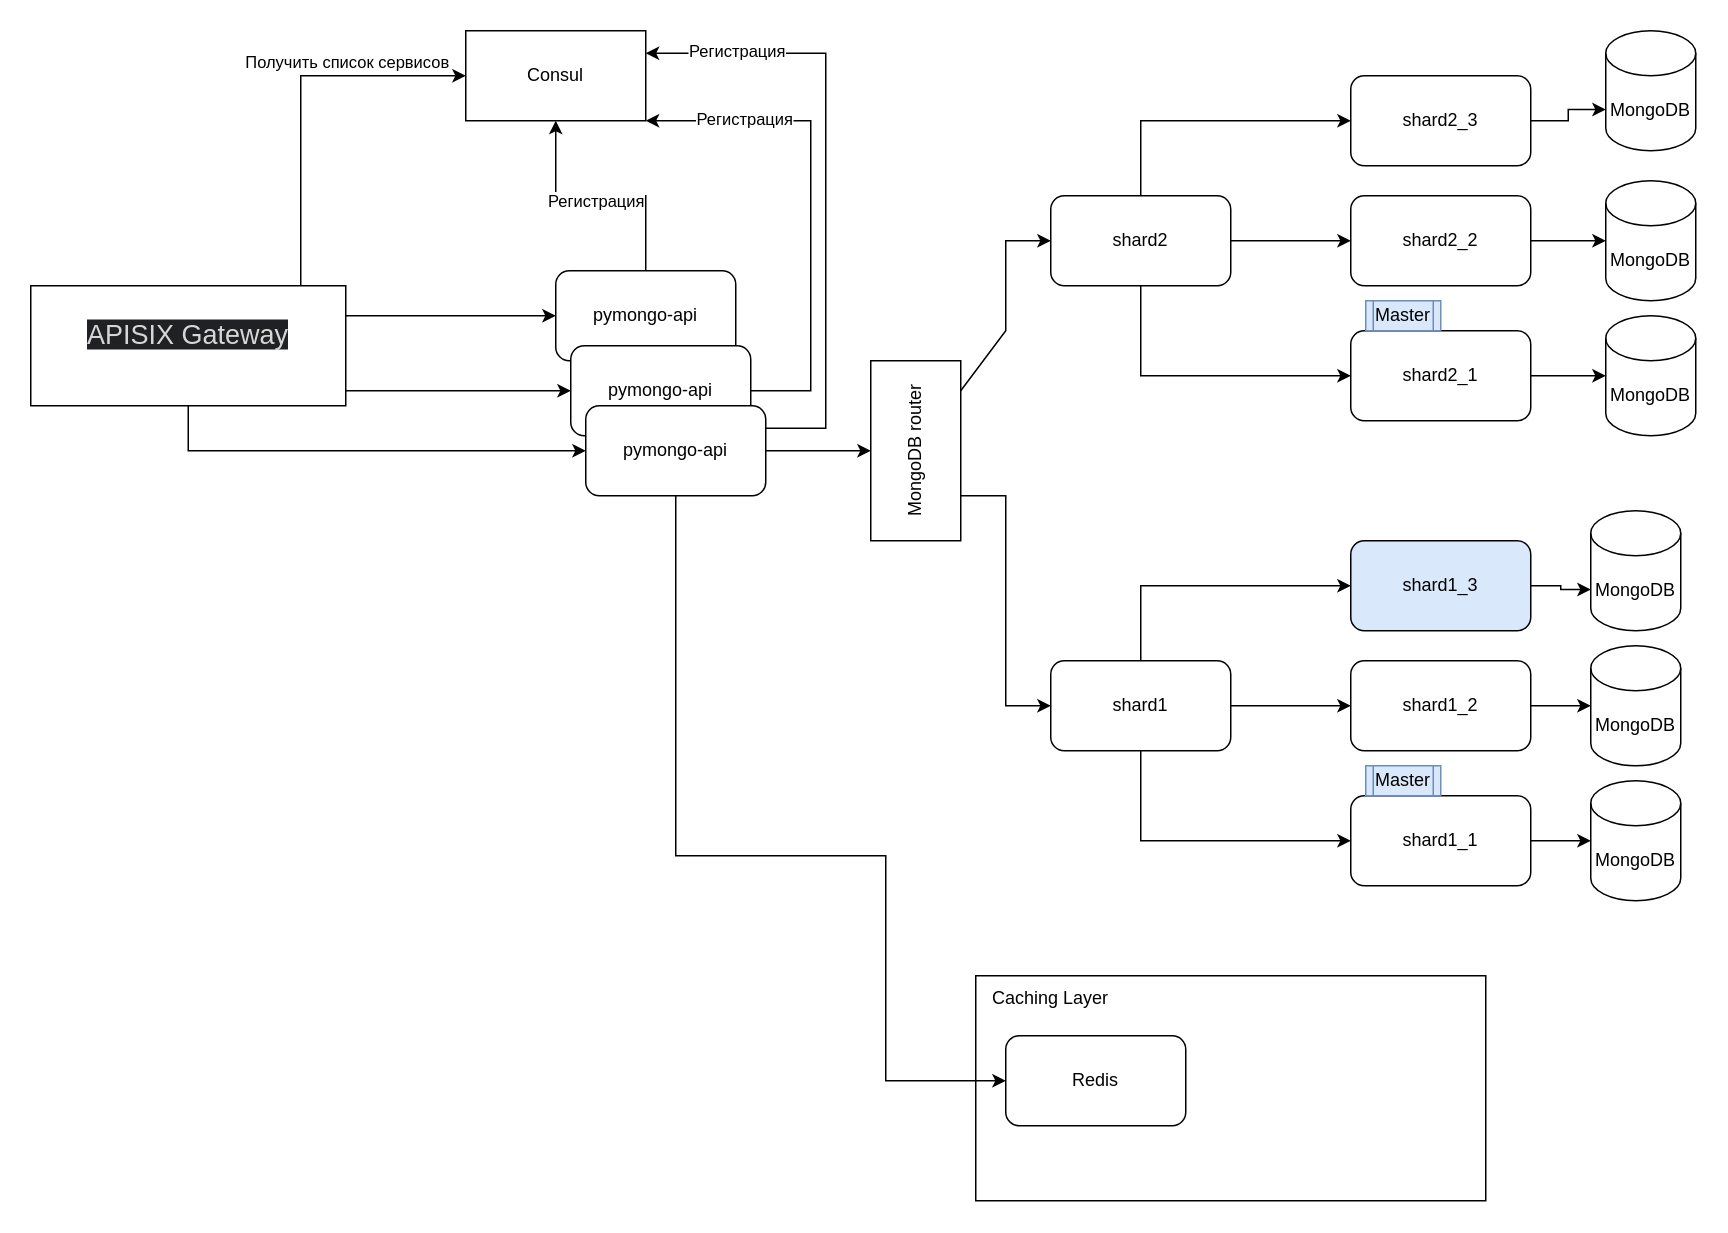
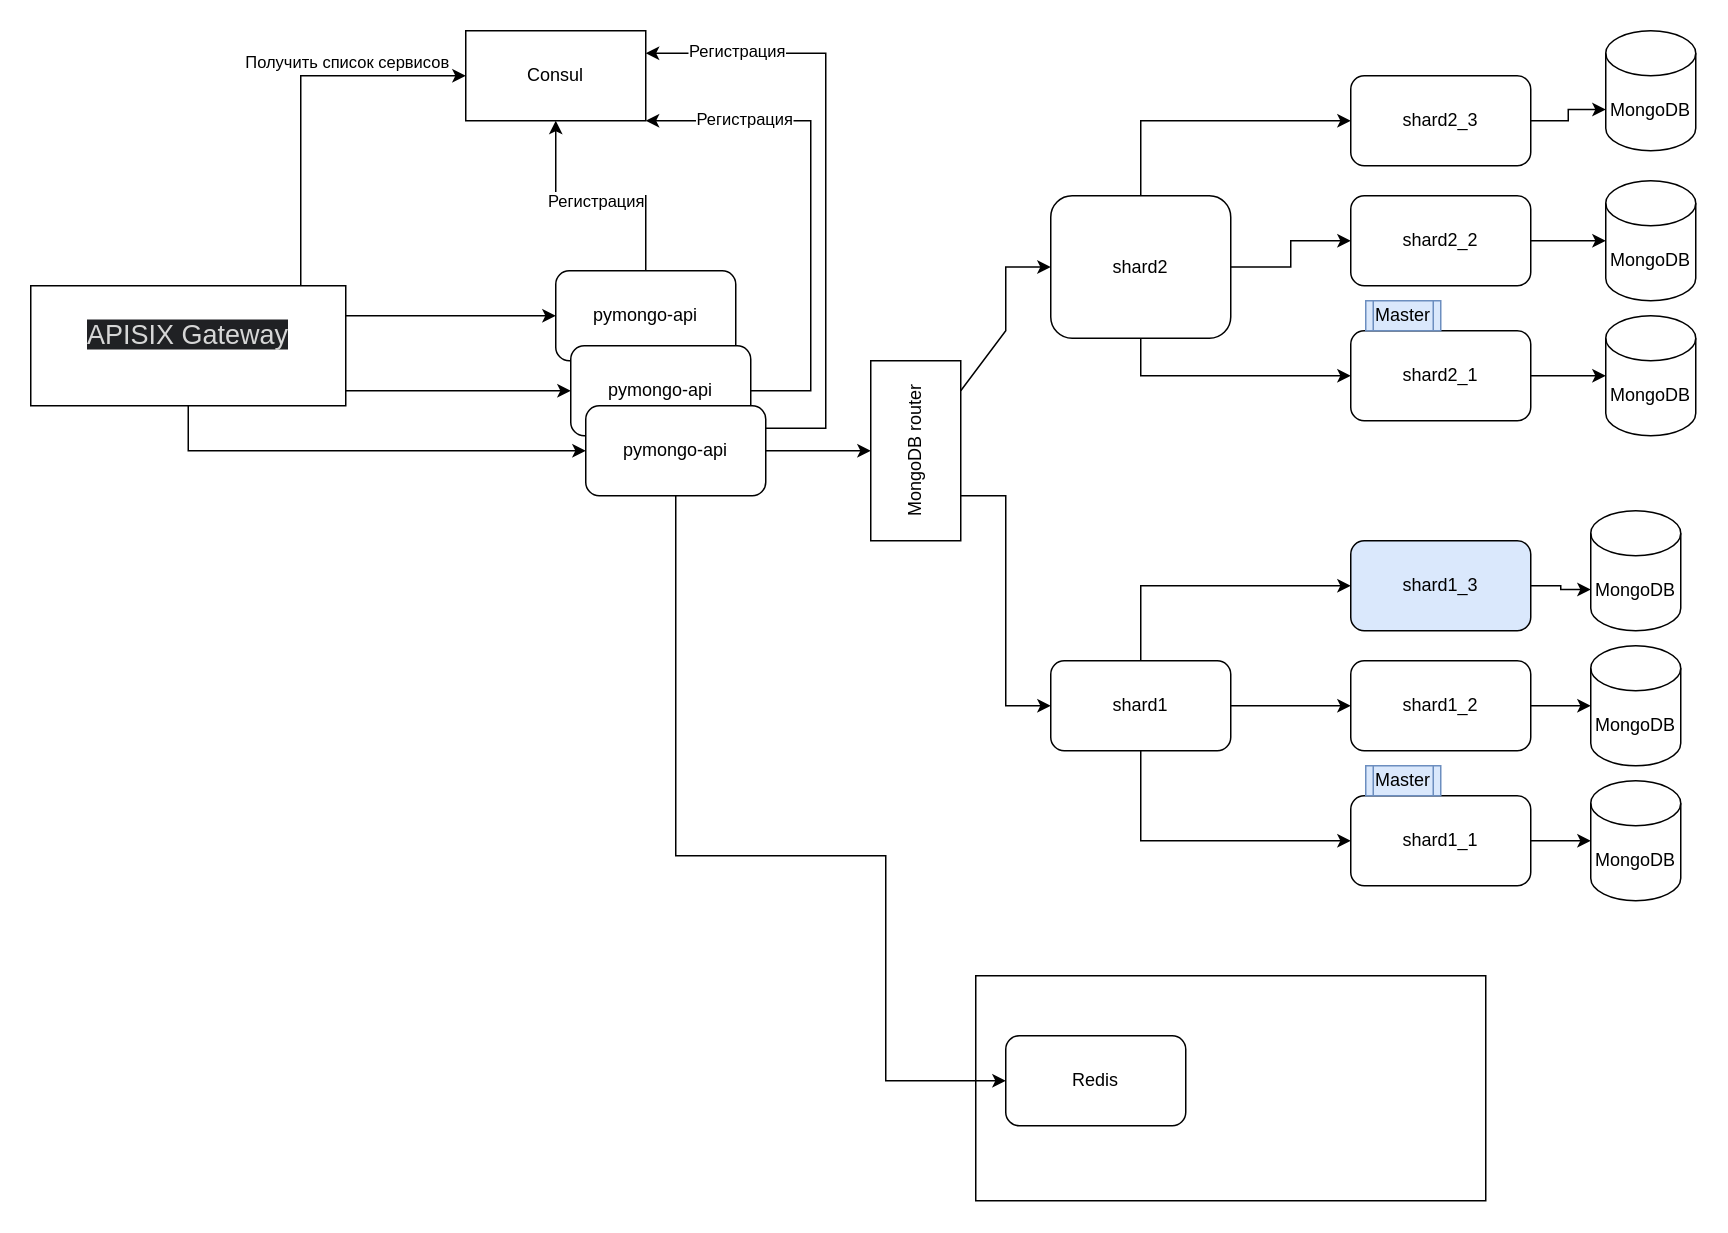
node "shard2": size 180x90 -> 180x143
node "Caching Layer": removed
